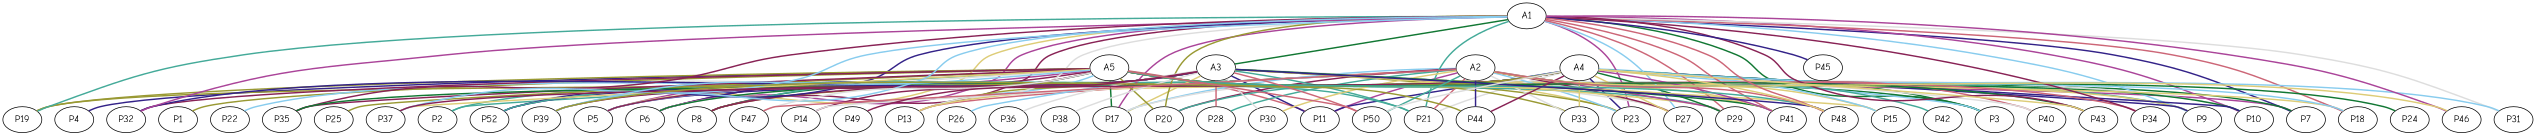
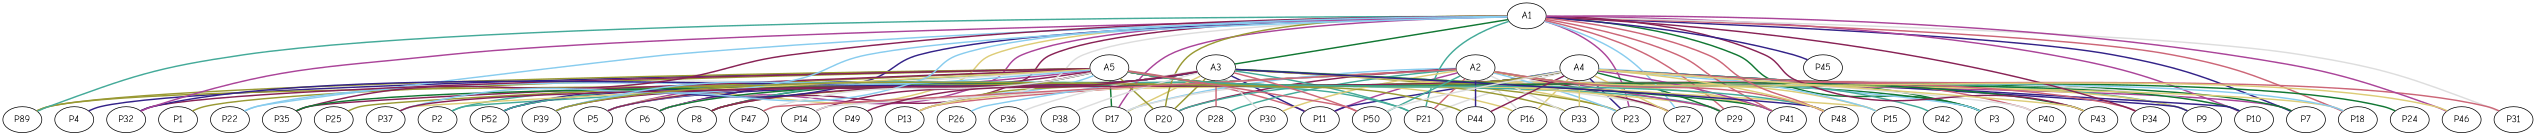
edge "A1" -- "P9": now "A1" -- "P22"
edge "A4" -- "P31": color #88ccee -> #cc6677
edge "A3" -- "P20": added
node "P19": label "P19" -> "P89"
node "P16": added
